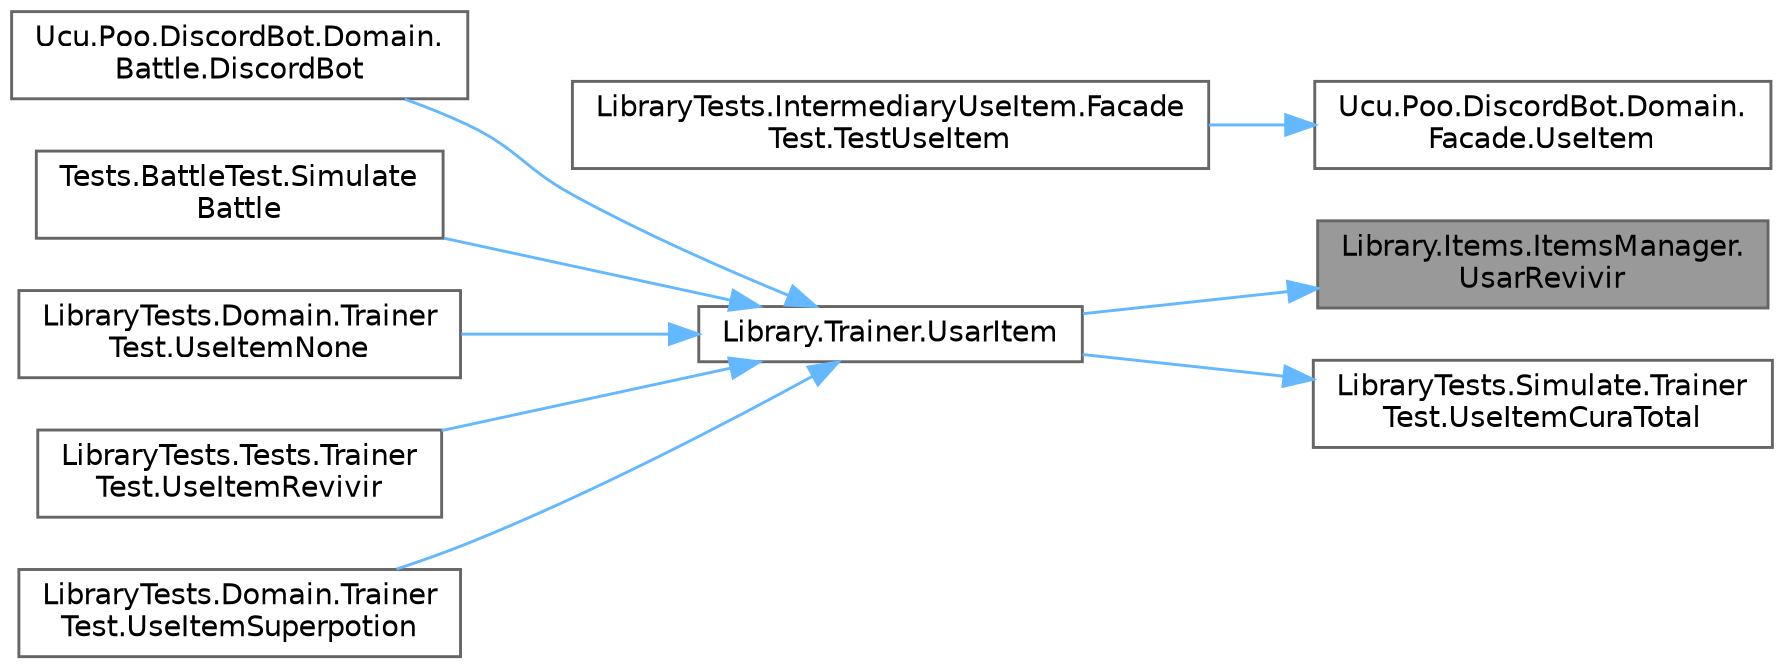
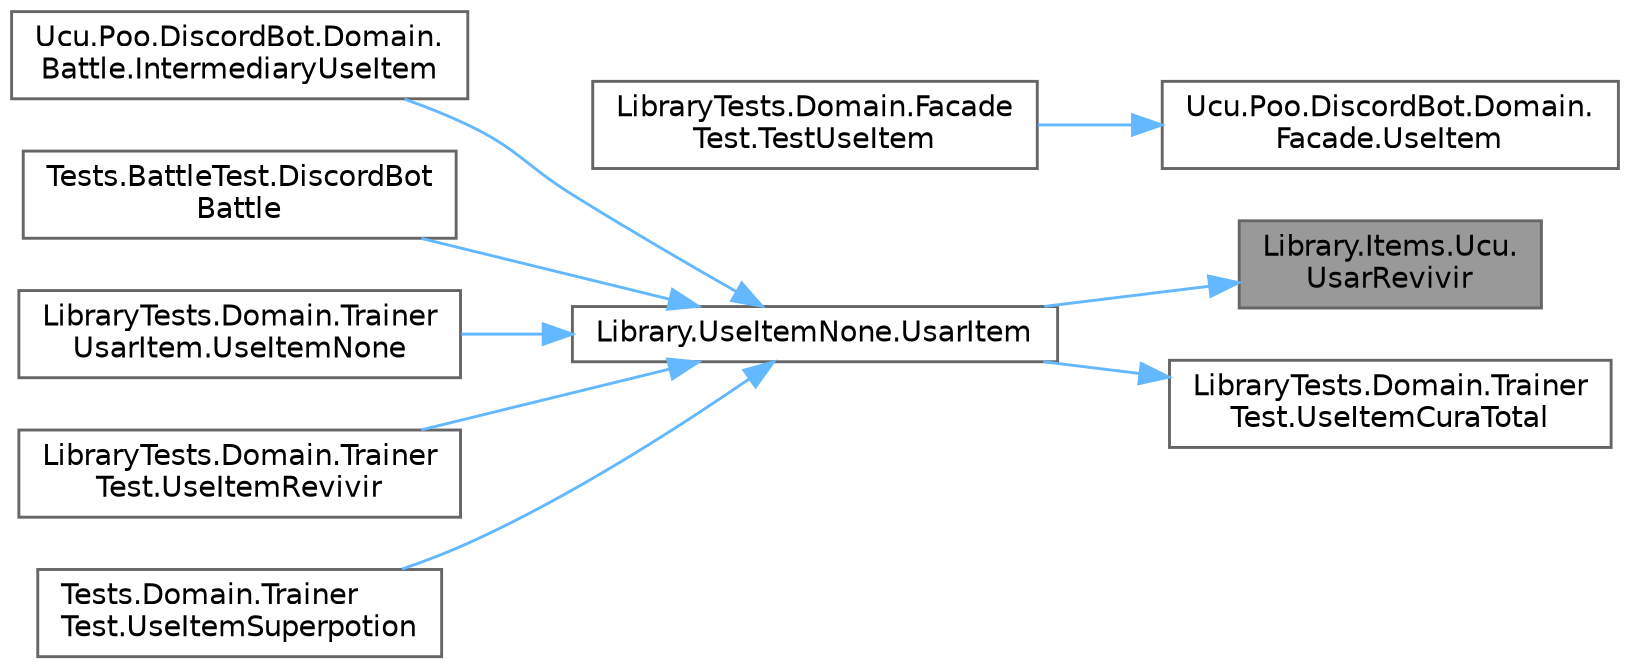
node "Ucu.Poo.DiscordBot.Domain. Battle.DiscordBot": label "Ucu.Poo.DiscordBot.Domain. Battle.DiscordBot" -> "Ucu.Poo.DiscordBot.Domain. Battle.IntermediaryUseItem"
node "LibraryTests.IntermediaryUseItem.Facade Test.TestUseItem": label "LibraryTests.IntermediaryUseItem.Facade Test.TestUseItem" -> "LibraryTests.Domain.Facade Test.TestUseItem"
node "Tests.BattleTest.Simulate Battle": label "Tests.BattleTest.Simulate Battle" -> "Tests.BattleTest.DiscordBot Battle"
node "Library.Items.ItemsManager. UsarRevivir": label "Library.Items.ItemsManager. UsarRevivir" -> "Library.Items.Ucu. UsarRevivir"
node "LibraryTests.Domain.Trainer Test.UseItemNone": label "LibraryTests.Domain.Trainer Test.UseItemNone" -> "LibraryTests.Domain.Trainer UsarItem.UseItemNone"
node "Library.Trainer.UsarItem": label "Library.Trainer.UsarItem" -> "Library.UseItemNone.UsarItem"
node "LibraryTests.Simulate.Trainer Test.UseItemCuraTotal": label "LibraryTests.Simulate.Trainer Test.UseItemCuraTotal" -> "LibraryTests.Domain.Trainer Test.UseItemCuraTotal"
node "LibraryTests.Tests.Trainer Test.UseItemRevivir": label "LibraryTests.Tests.Trainer Test.UseItemRevivir" -> "LibraryTests.Domain.Trainer Test.UseItemRevivir"
node "LibraryTests.Domain.Trainer Test.UseItemSuperpotion": label "LibraryTests.Domain.Trainer Test.UseItemSuperpotion" -> "Tests.Domain.Trainer Test.UseItemSuperpotion"
